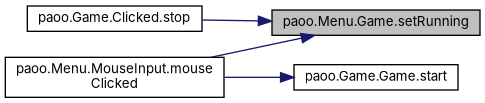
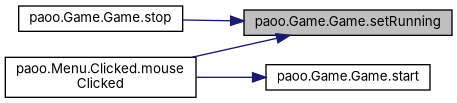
node "paoo.Game.Clicked.stop": label "paoo.Game.Clicked.stop" -> "paoo.Game.Game.stop"
node "paoo.Menu.Game.setRunning": label "paoo.Menu.Game.setRunning" -> "paoo.Game.Game.setRunning"
node "paoo.Menu.MouseInput.mouse Clicked": label "paoo.Menu.MouseInput.mouse Clicked" -> "paoo.Menu.Clicked.mouse Clicked"
